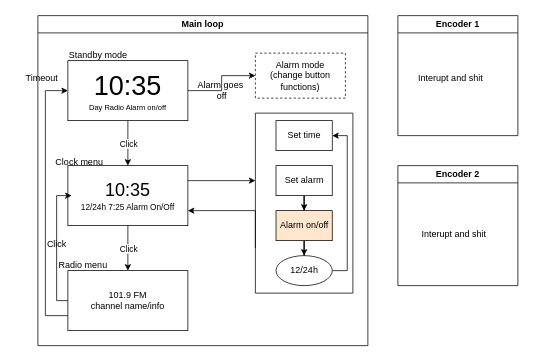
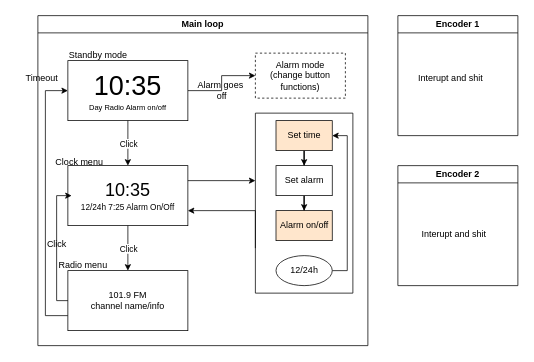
node "Set time": fillcolor #ffffff -> #ffe6cc
edge "Set time" -> "Set alarm": added
edge "Alarm on/off" -> "12/24h": removed
